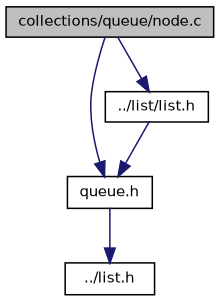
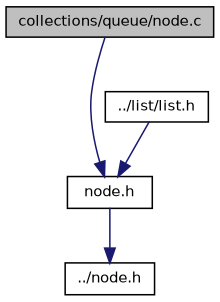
edge "collections/queue/node.c" -> "../list/list.h": removed
node "queue.h": label "queue.h" -> "node.h"
node "../list.h": label "../list.h" -> "../node.h"
